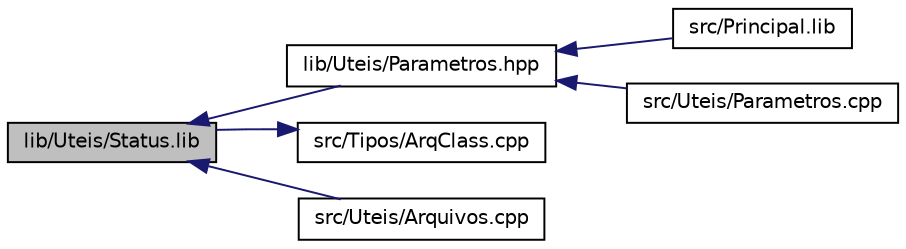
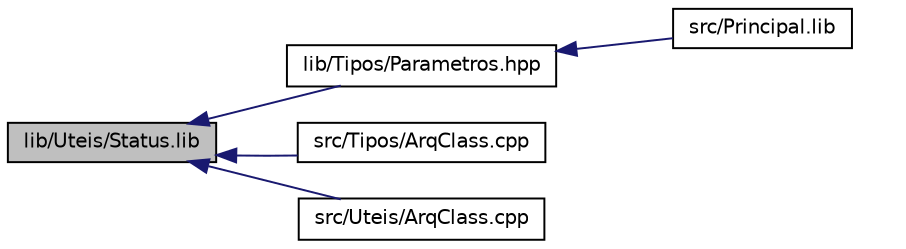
node "lib/Uteis/Parametros.hpp": label "lib/Uteis/Parametros.hpp" -> "lib/Tipos/Parametros.hpp"
node "src/Uteis/Parametros.cpp": removed
edge "lib/Uteis/Status.lib" -> "src/Tipos/ArqClass.cpp": reversed
node "src/Uteis/Arquivos.cpp": label "src/Uteis/Arquivos.cpp" -> "src/Uteis/ArqClass.cpp"
